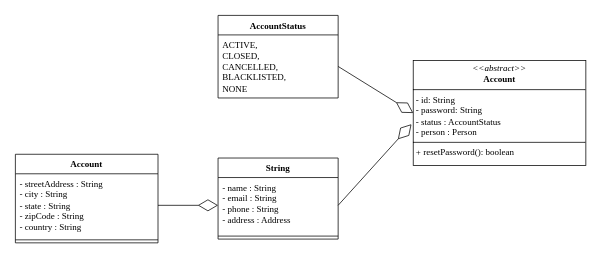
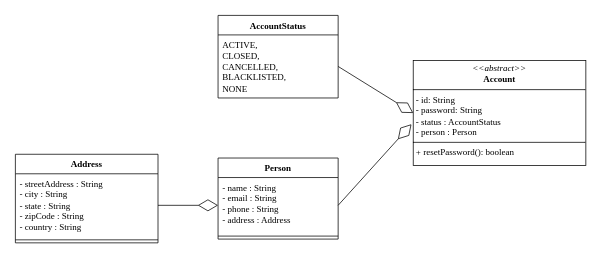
node "Account": label "Account" -> "Address"
node "String": label "String" -> "Person"
